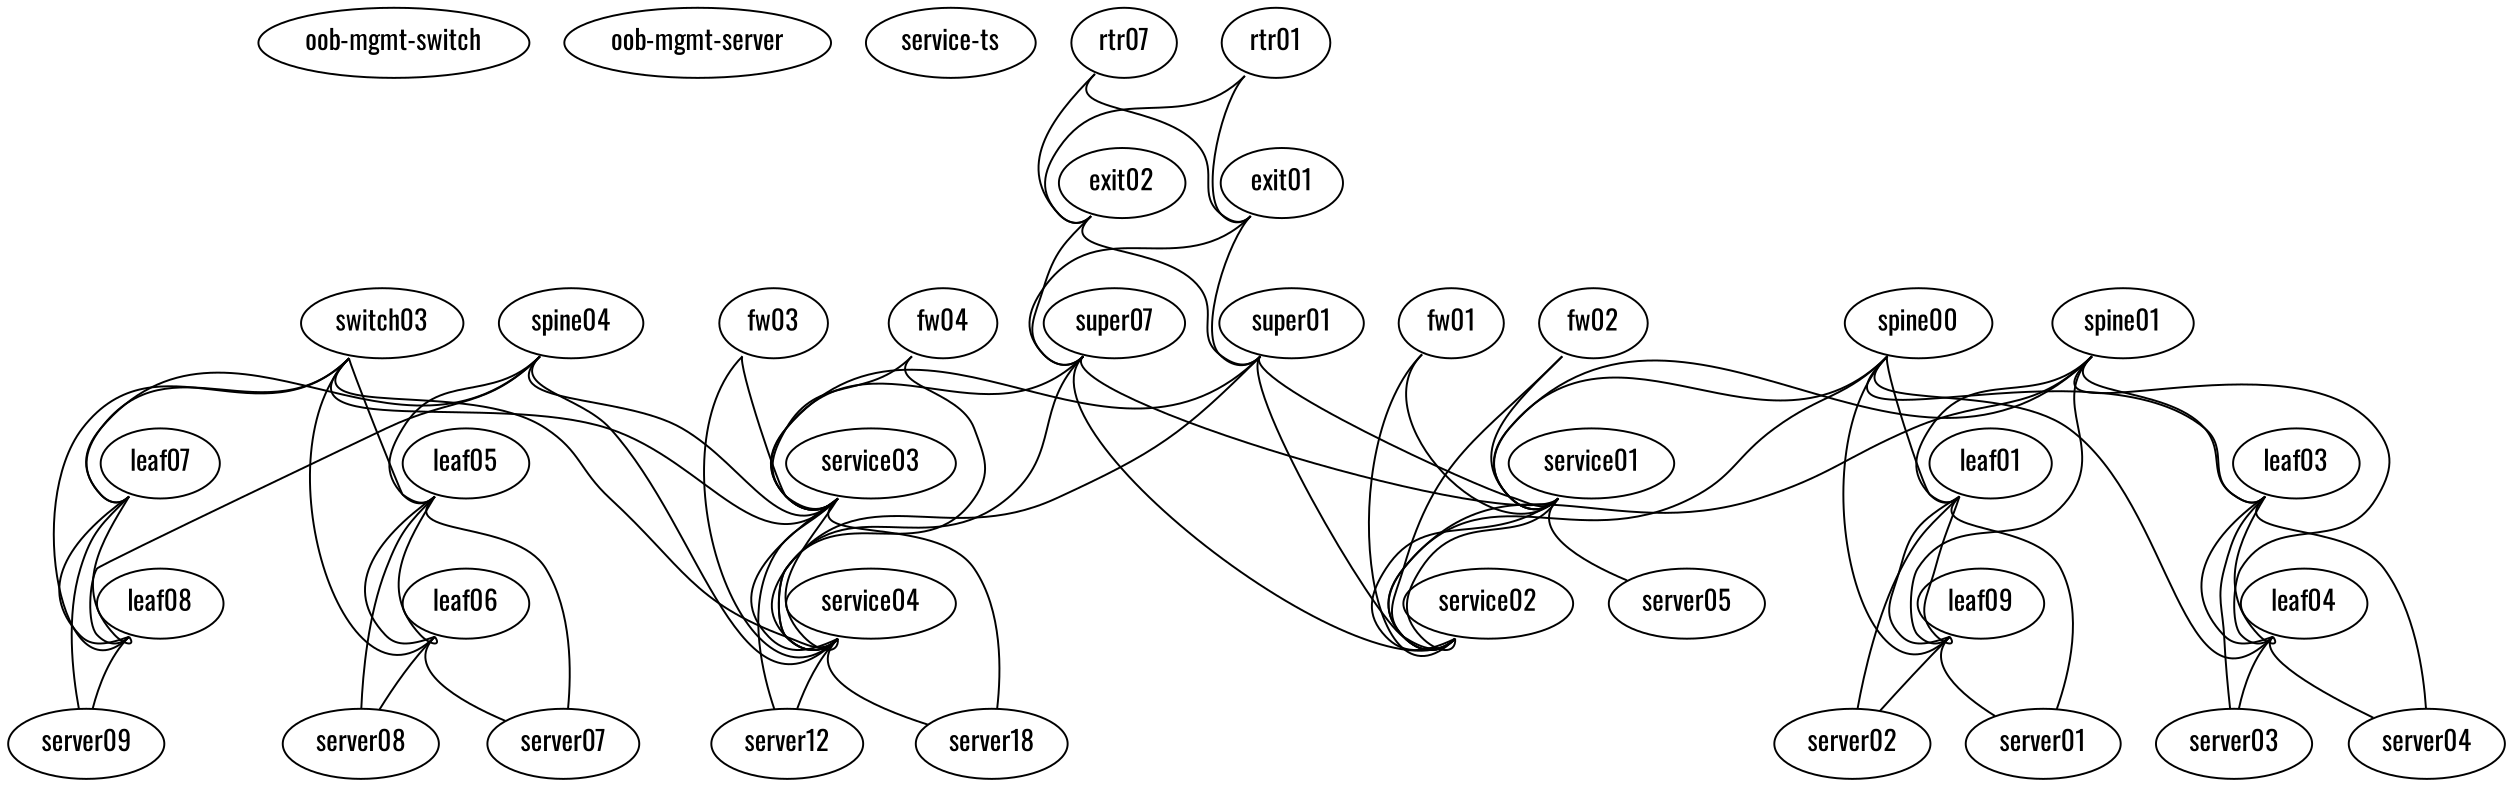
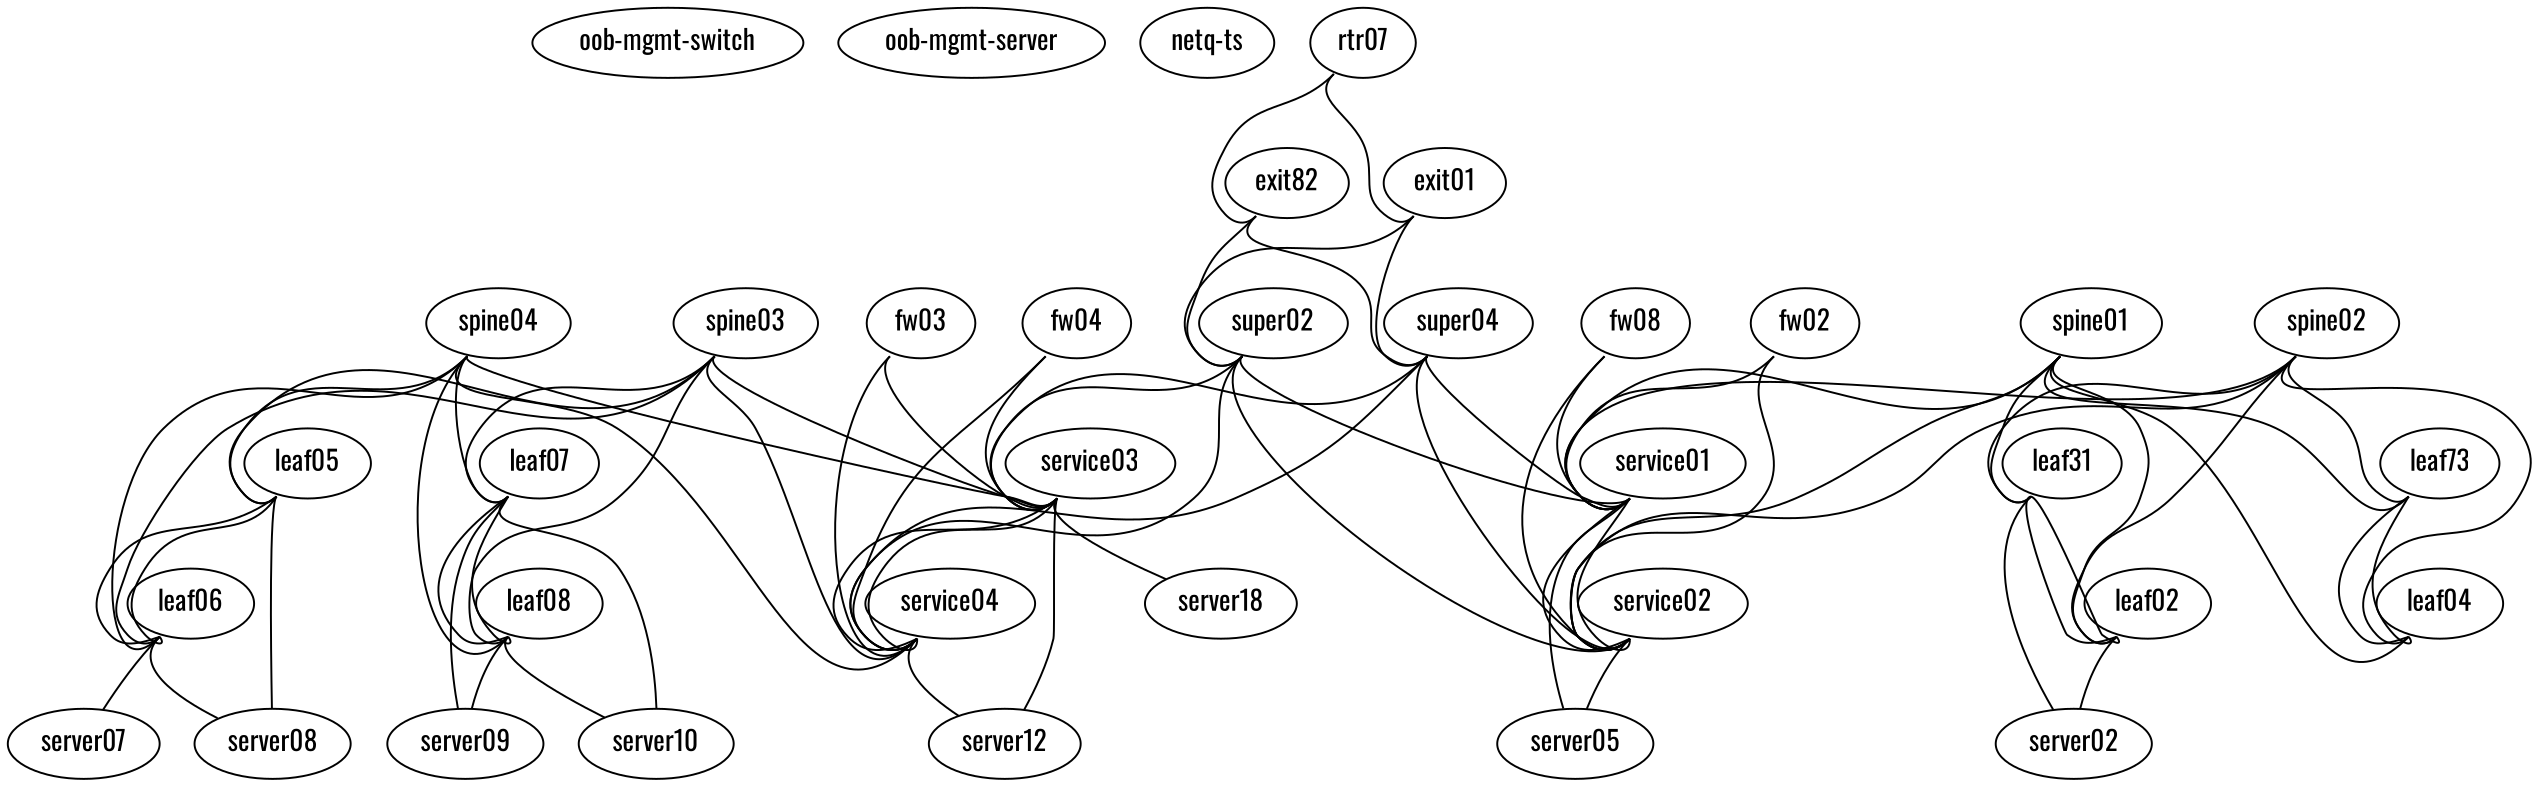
node "service-ts": label "service-ts" -> "netq-ts"
node "rtr01": removed
node "exit02": label "exit02" -> "exit82"
node "switch03": label "switch03" -> "spine03"
node "super07": label "super07" -> "super02"
node "super01": label "super01" -> "super04"
node "fw01": label "fw01" -> "fw08"
node "spine00": label "spine00" -> "spine02"
edge "spine04" -- "leaf06": added
node "leaf01": label "leaf01" -> "leaf31"
node "leaf03": label "leaf03" -> "leaf73"
edge "leaf05" -- "server07": removed
node "leaf09": label "leaf09" -> "leaf02"
edge "service02" -- "server05": added
edge "service04" -- "server18": removed
node "server10": added
node "server01": removed
node "server03": removed
node "server04": removed
